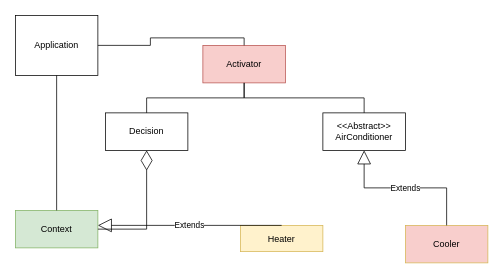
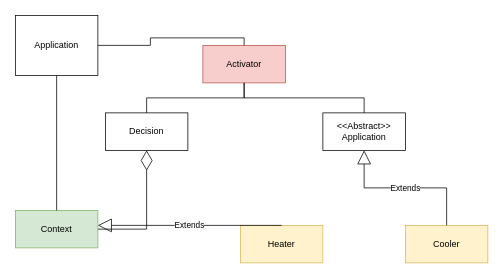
node "<<Abstract>> AirConditioner": label "<<Abstract>> AirConditioner" -> "<<Abstract>> Application"
node "Heater": size 83x26 -> 83x38
node "Cooler": fillcolor #f8cecc -> #fff2cc
